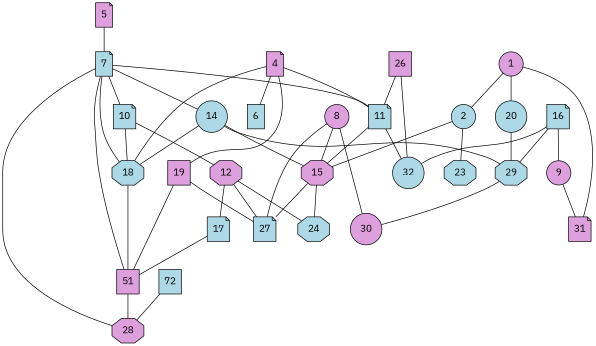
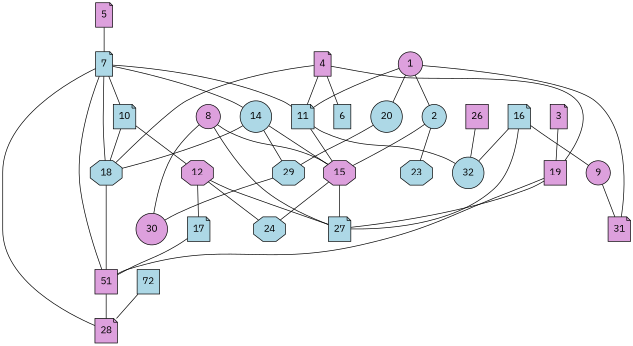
edge "26" -- "11": now "1" -- "11"
node "3": added
edge "16" -- "29": now "16" -- "27"
node "28": shape octagon -> note
